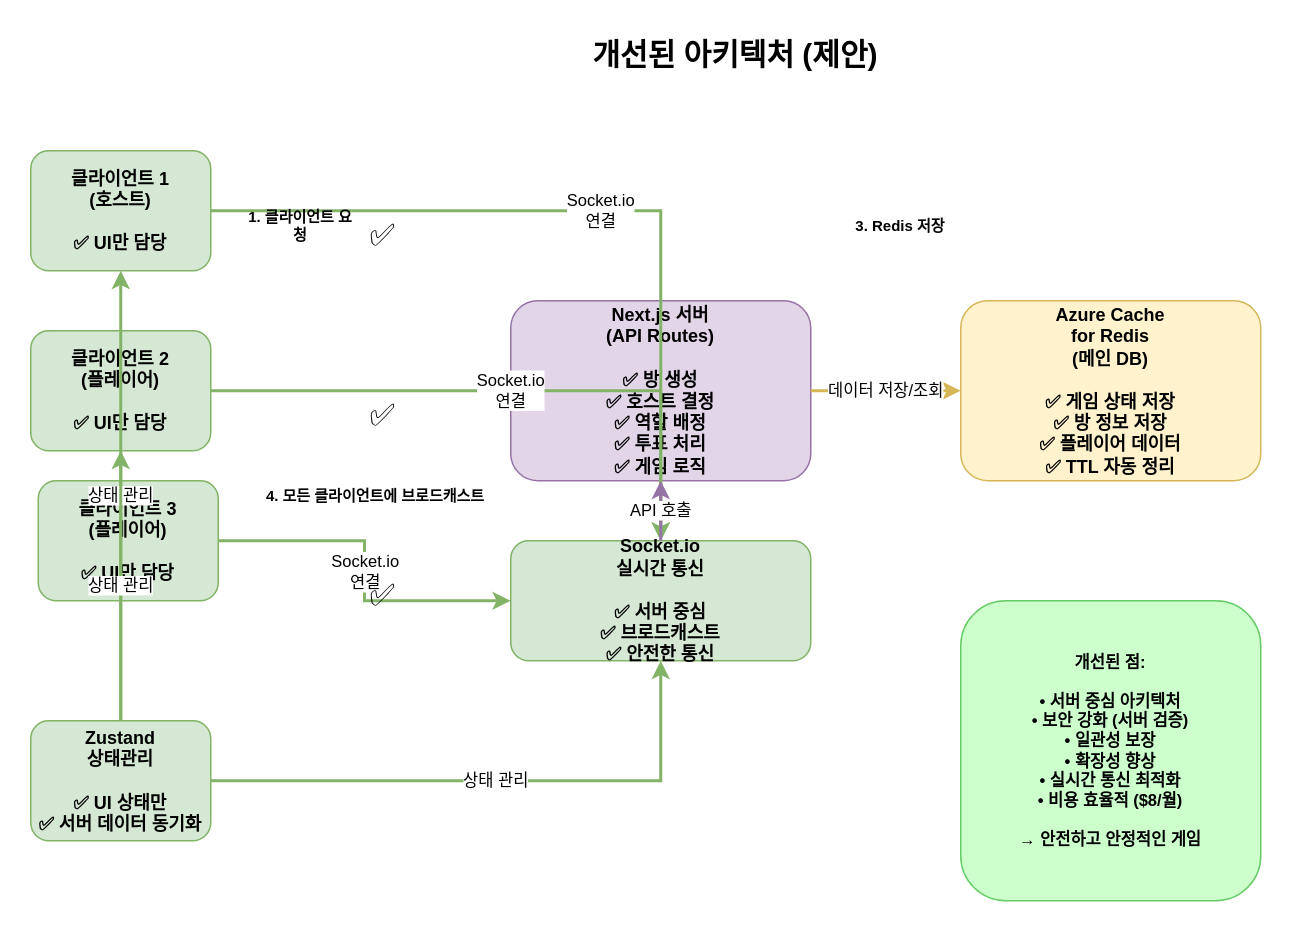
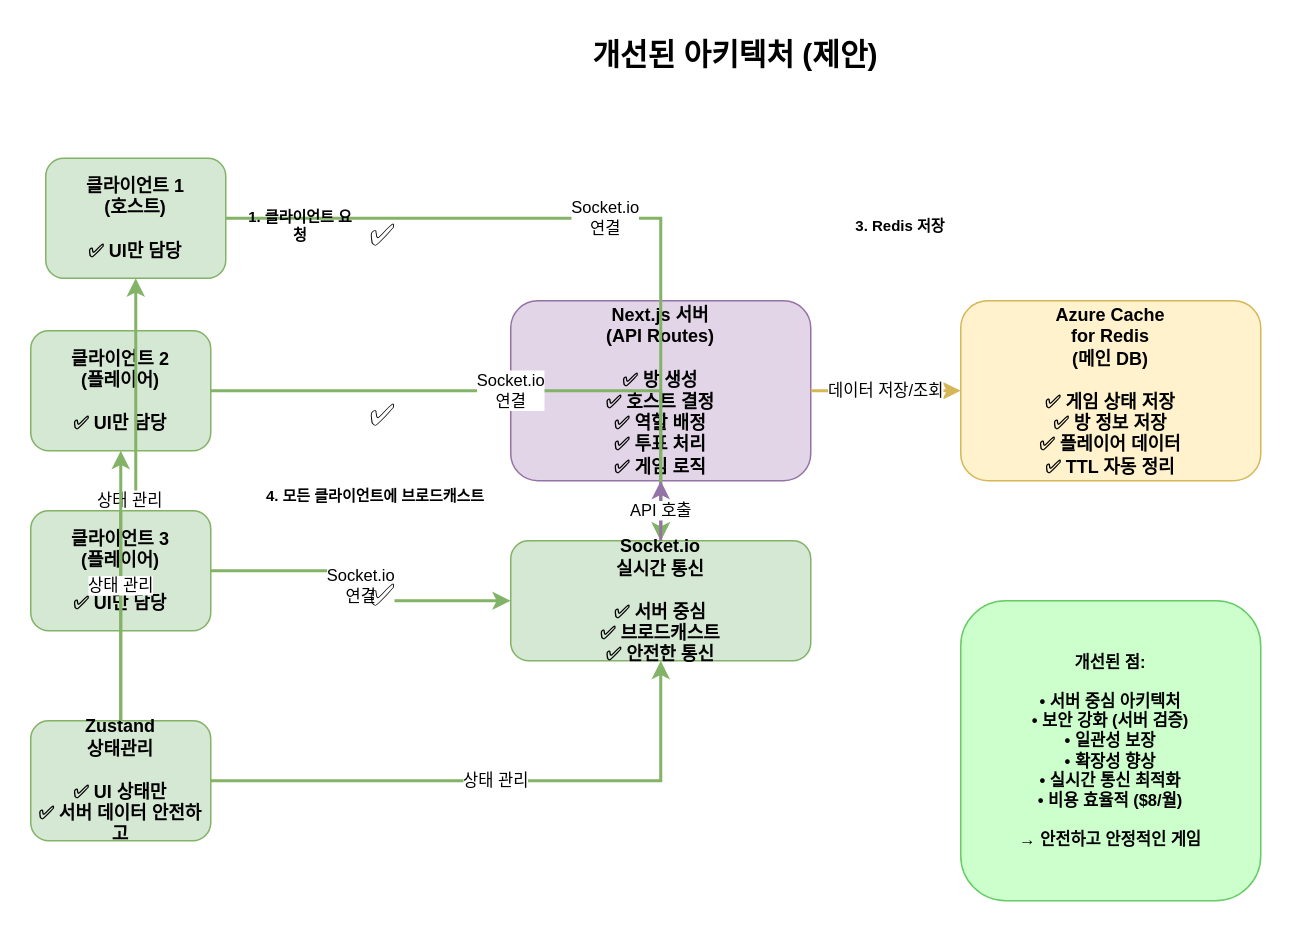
node "클라이언트 1 (호스트) ✅ UI만 담당": moved (121, 211) -> (136, 218)
node "클라이언트 3 (플레이어) ✅ UI만 담당": moved (128, 541) -> (121, 571)
node "Zustand 상태관리 ✅ UI 상태만 ✅ 서버 데이터 동기화": label "Zustand 상태관리 ✅ UI 상태만 ✅ 서버 데이터 동기화" -> "Zustand 상태관리 ✅ UI 상태만 ✅ 서버 데이터 안전하고"
